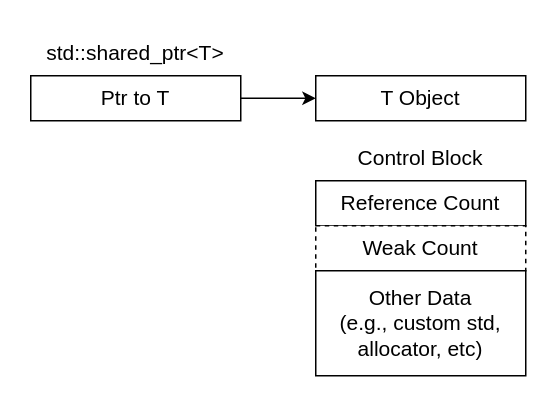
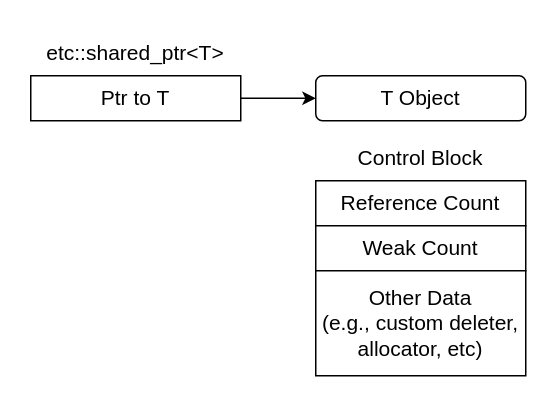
node "std::shared_ptr<T>": label "std::shared_ptr<T>" -> "etc::shared_ptr<T>"
node "T Object": shape rectangle -> rounded rectangle
node "Weak Count": style dashed -> solid
node "Other Data (e.g., custom std, allocator, etc)": label "Other Data (e.g., custom std, allocator, etc)" -> "Other Data (e.g., custom deleter, allocator, etc)"
